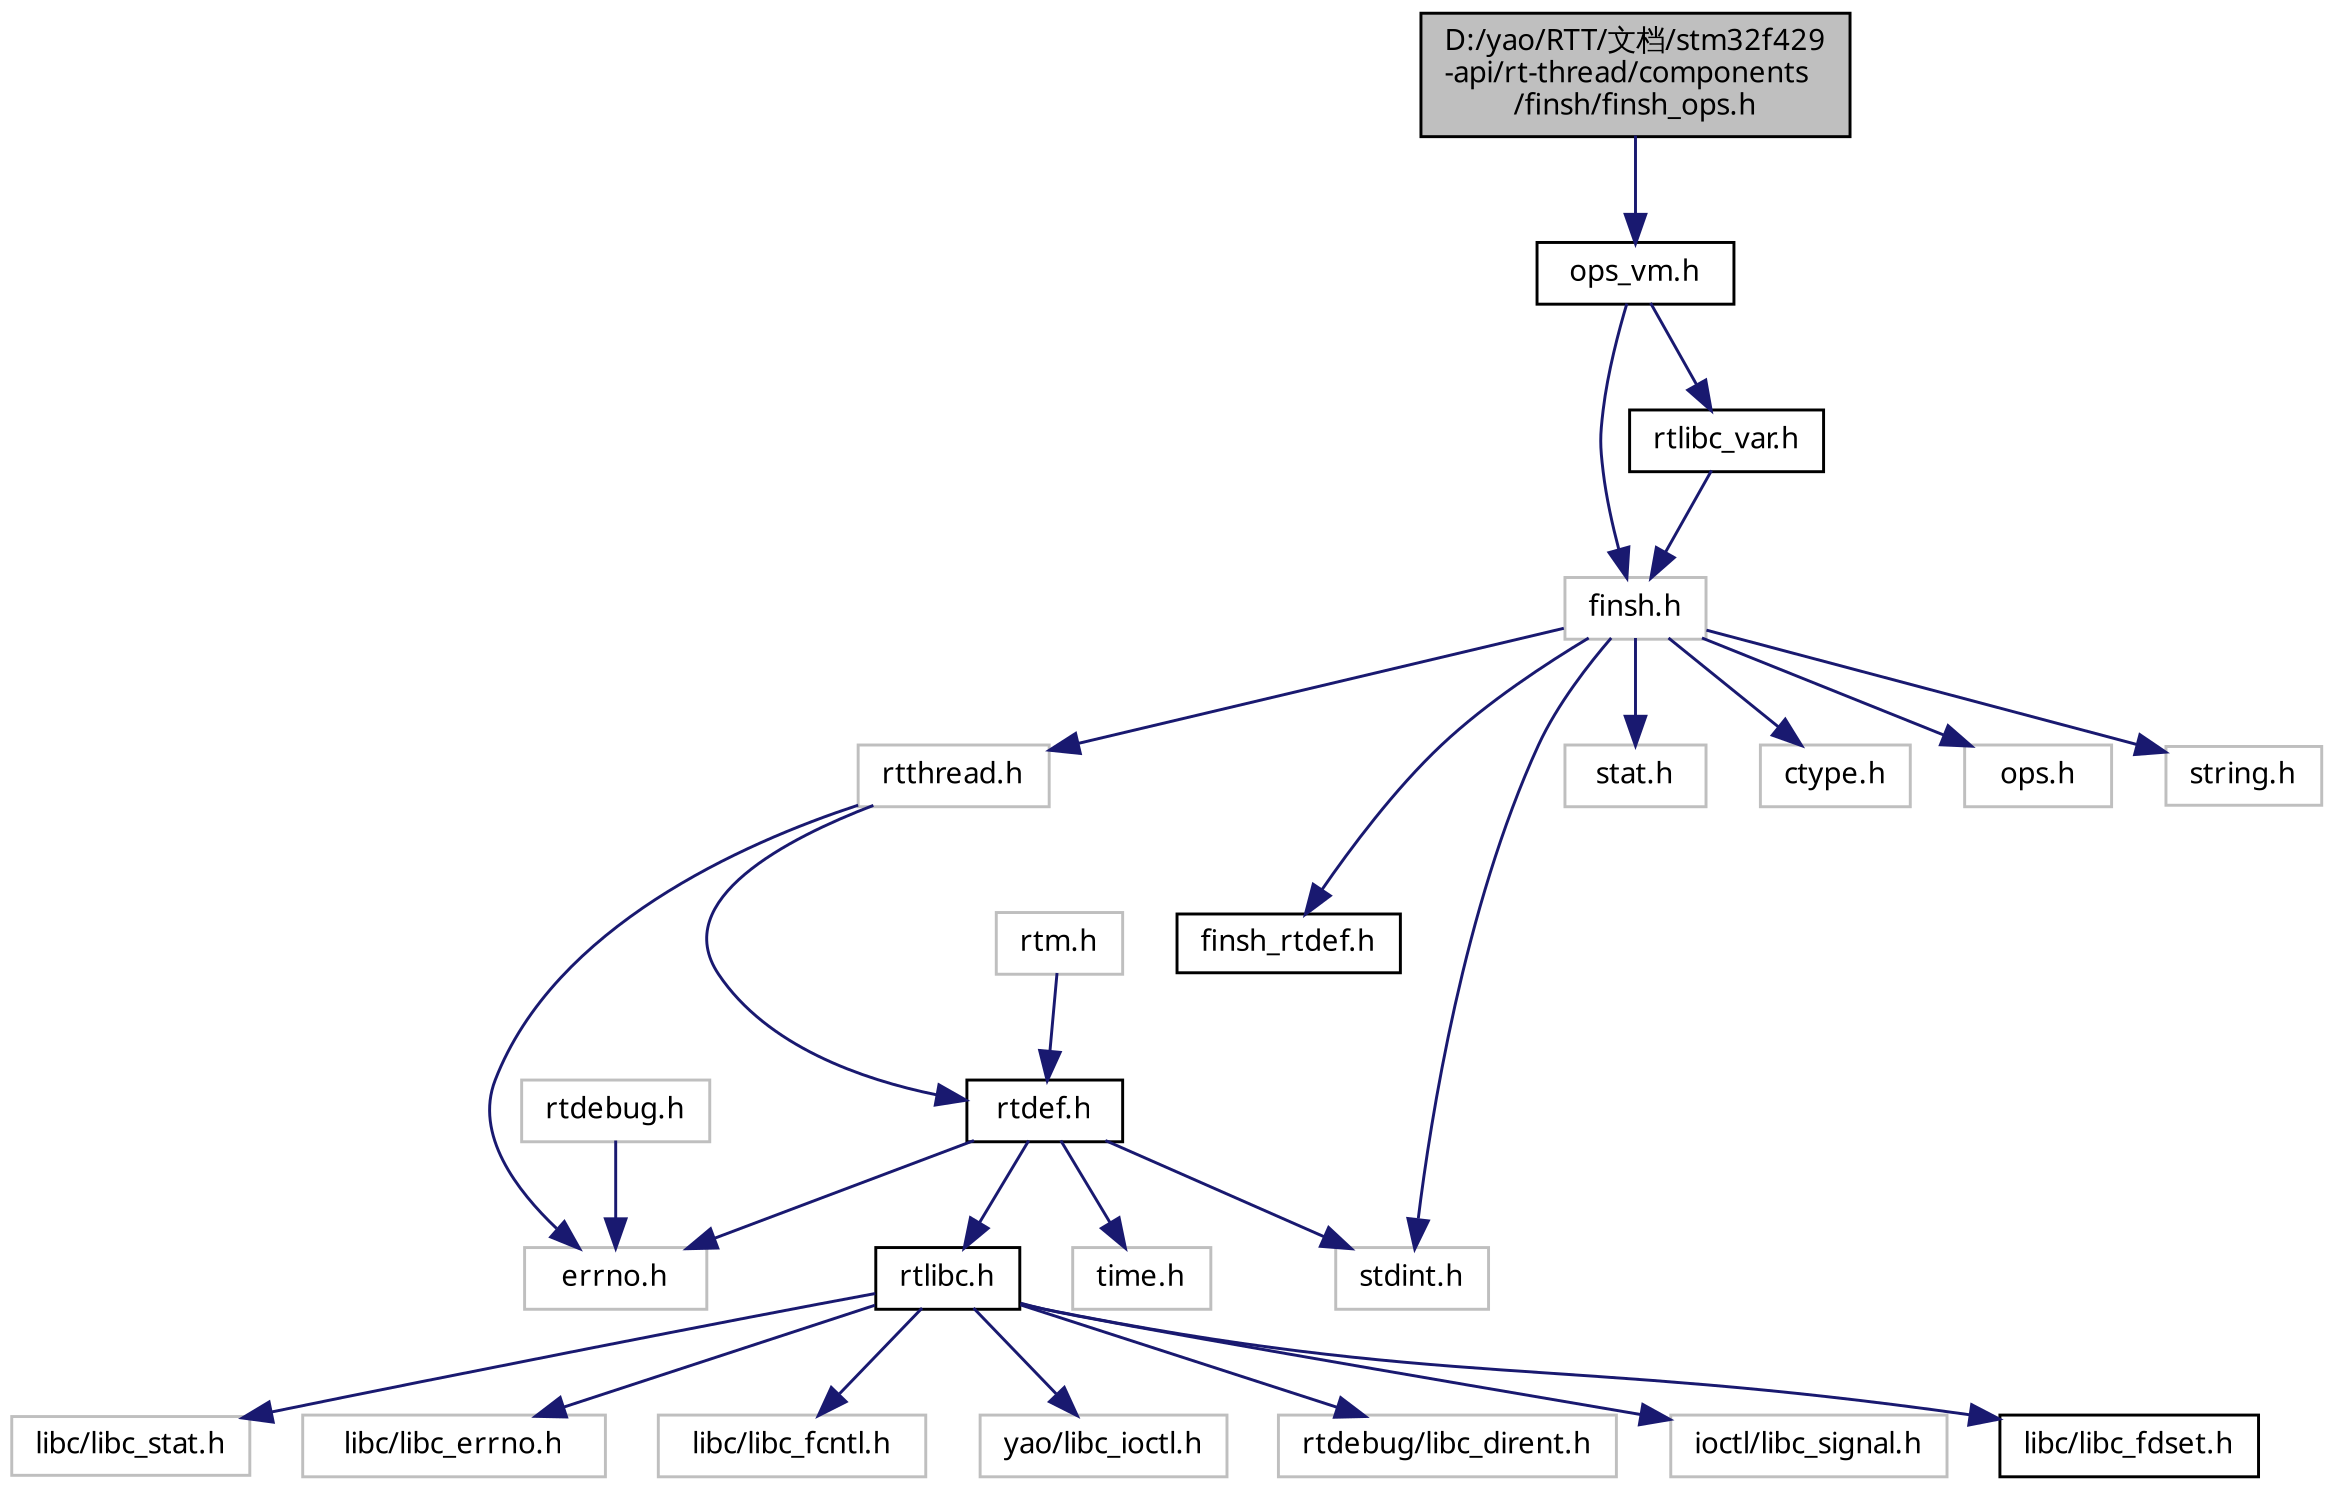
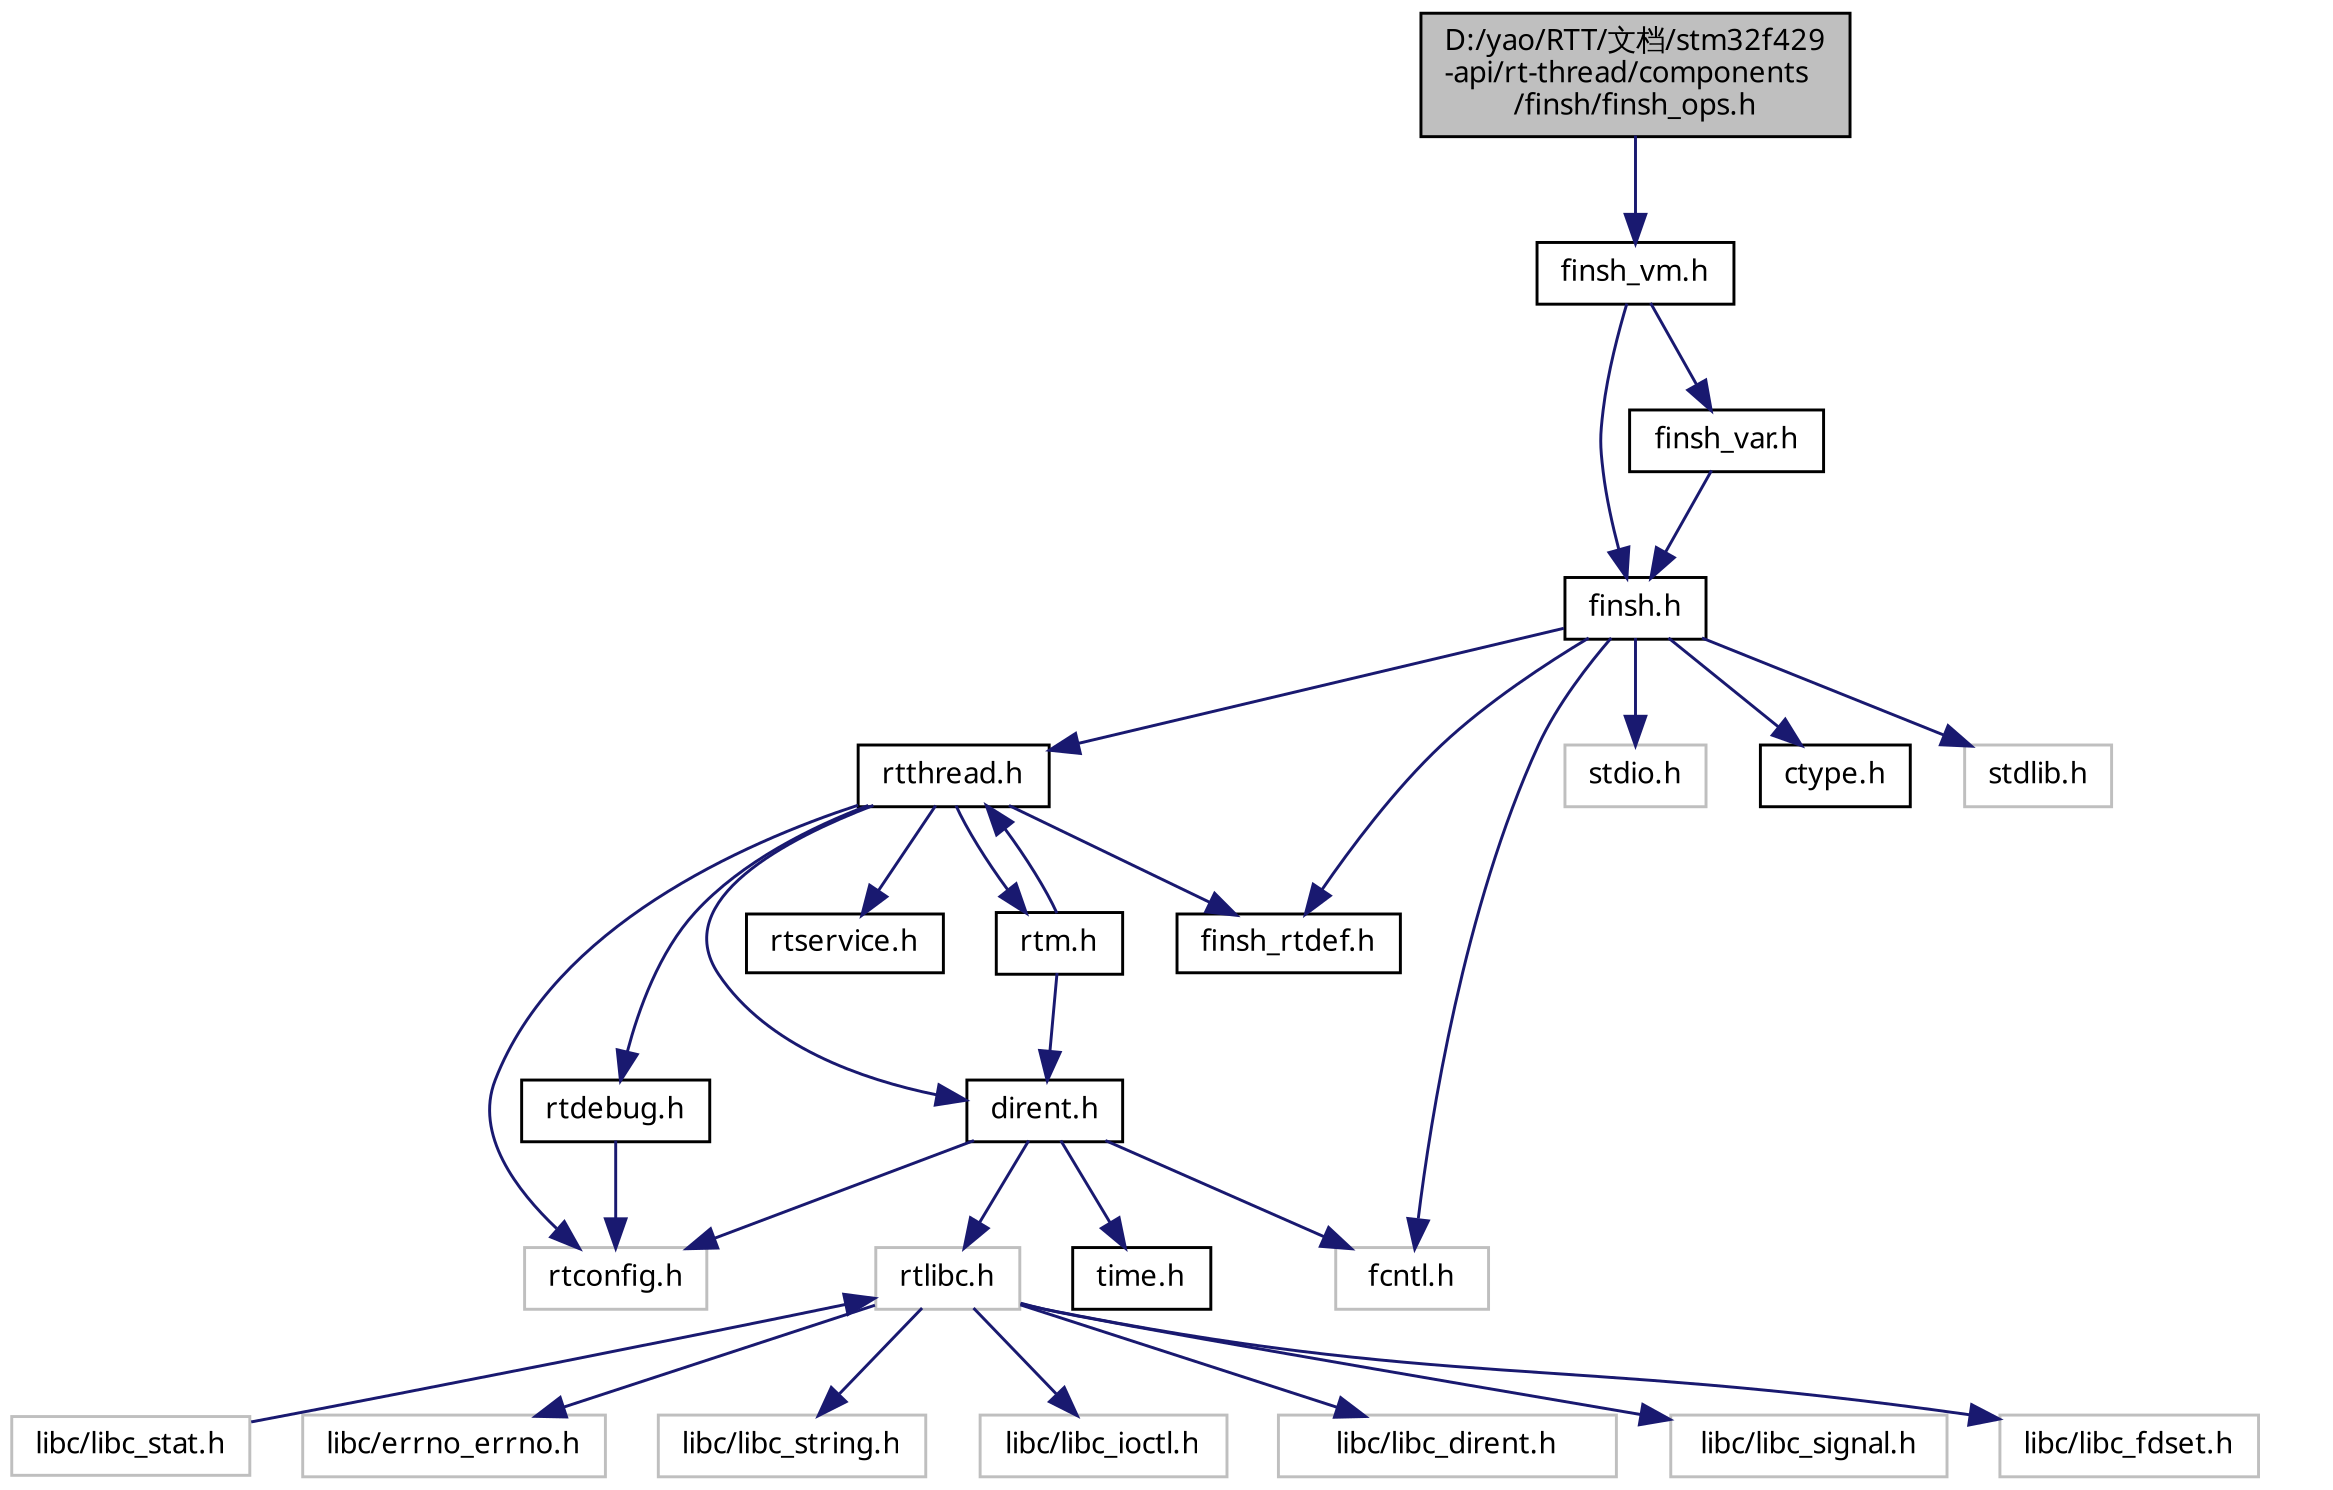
node "ops_vm.h": label "ops_vm.h" -> "finsh_vm.h"
node "rtlibc_var.h": label "rtlibc_var.h" -> "finsh_var.h"
node "finsh.h": color grey75 -> black
node "rtthread.h": color grey75 -> black
node "stat.h": label "stat.h" -> "stdio.h"
node "ctype.h": color grey75 -> black
node "ops.h": label "ops.h" -> "stdlib.h"
node "string.h": removed
edge "rtthread.h" -> "rtm.h": added
edge "rtthread.h" -> "finsh_rtdef.h": added
edge "rtm.h" -> "rtthread.h": added
edge "rtthread.h" -> "rtdebug.h": added
node "rtservice.h": added
node "rtm.h": color grey75 -> black
node "rtdebug.h": color grey75 -> black
node "rtdef.h": label "rtdef.h" -> "dirent.h"
node "errno.h": label "errno.h" -> "rtconfig.h"
node "rtlibc.h": color black -> grey75
node "time.h": color grey75 -> black
node "stdint.h": label "stdint.h" -> "fcntl.h"
edge "rtlibc.h" -> "libc/libc_stat.h": reversed
node "libc/libc_errno.h": label "libc/libc_errno.h" -> "libc/errno_errno.h"
node "libc/libc_fcntl.h": label "libc/libc_fcntl.h" -> "libc/libc_string.h"
node "yao/libc_ioctl.h": label "yao/libc_ioctl.h" -> "libc/libc_ioctl.h"
node "rtdebug/libc_dirent.h": label "rtdebug/libc_dirent.h" -> "libc/libc_dirent.h"
node "ioctl/libc_signal.h": label "ioctl/libc_signal.h" -> "libc/libc_signal.h"
node "libc/libc_fdset.h": color black -> grey75
